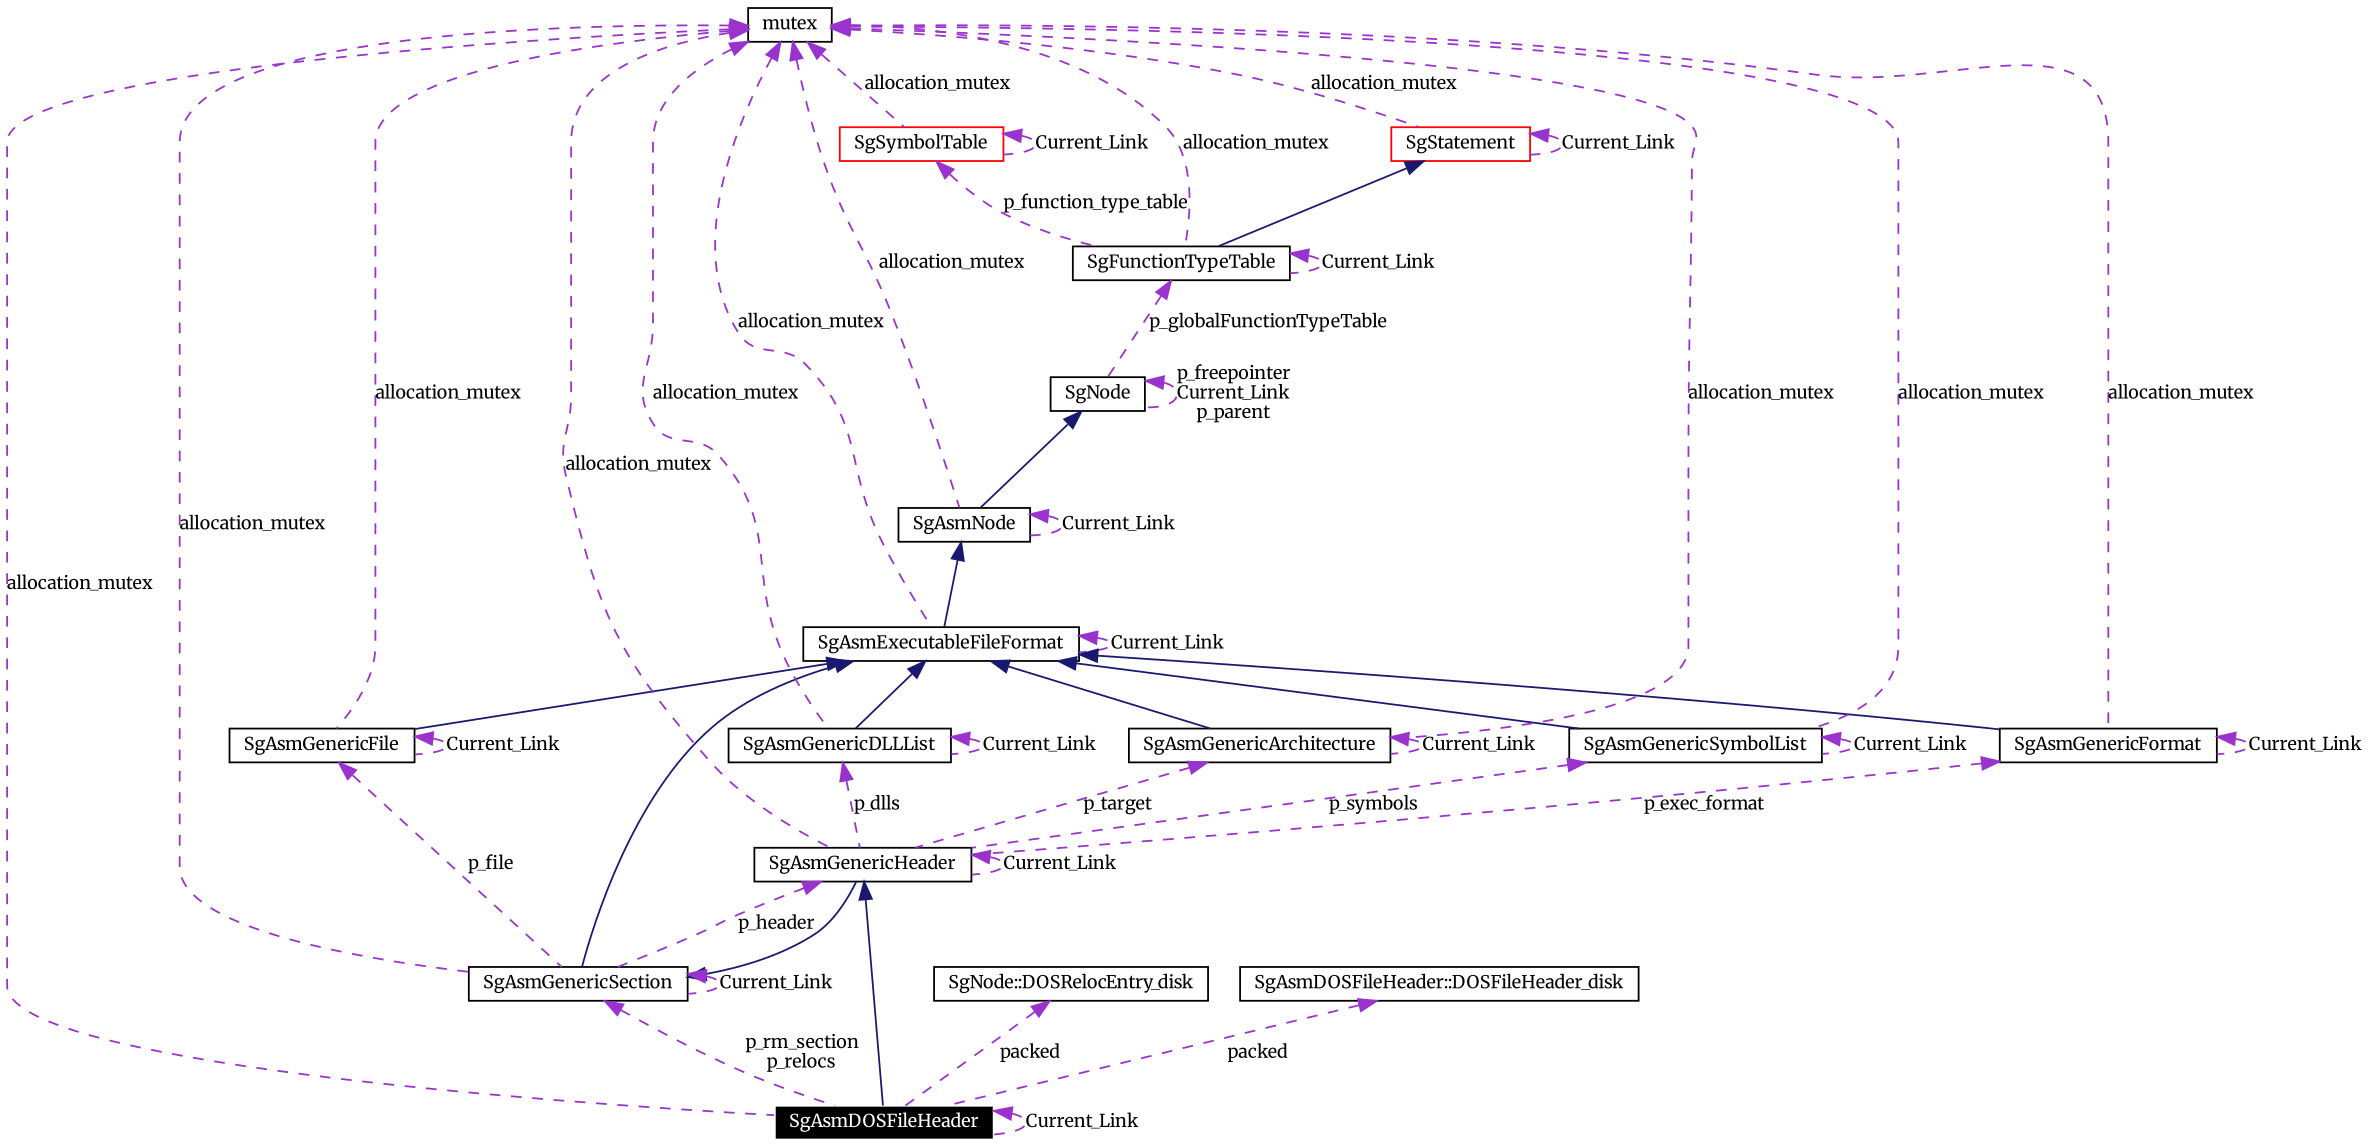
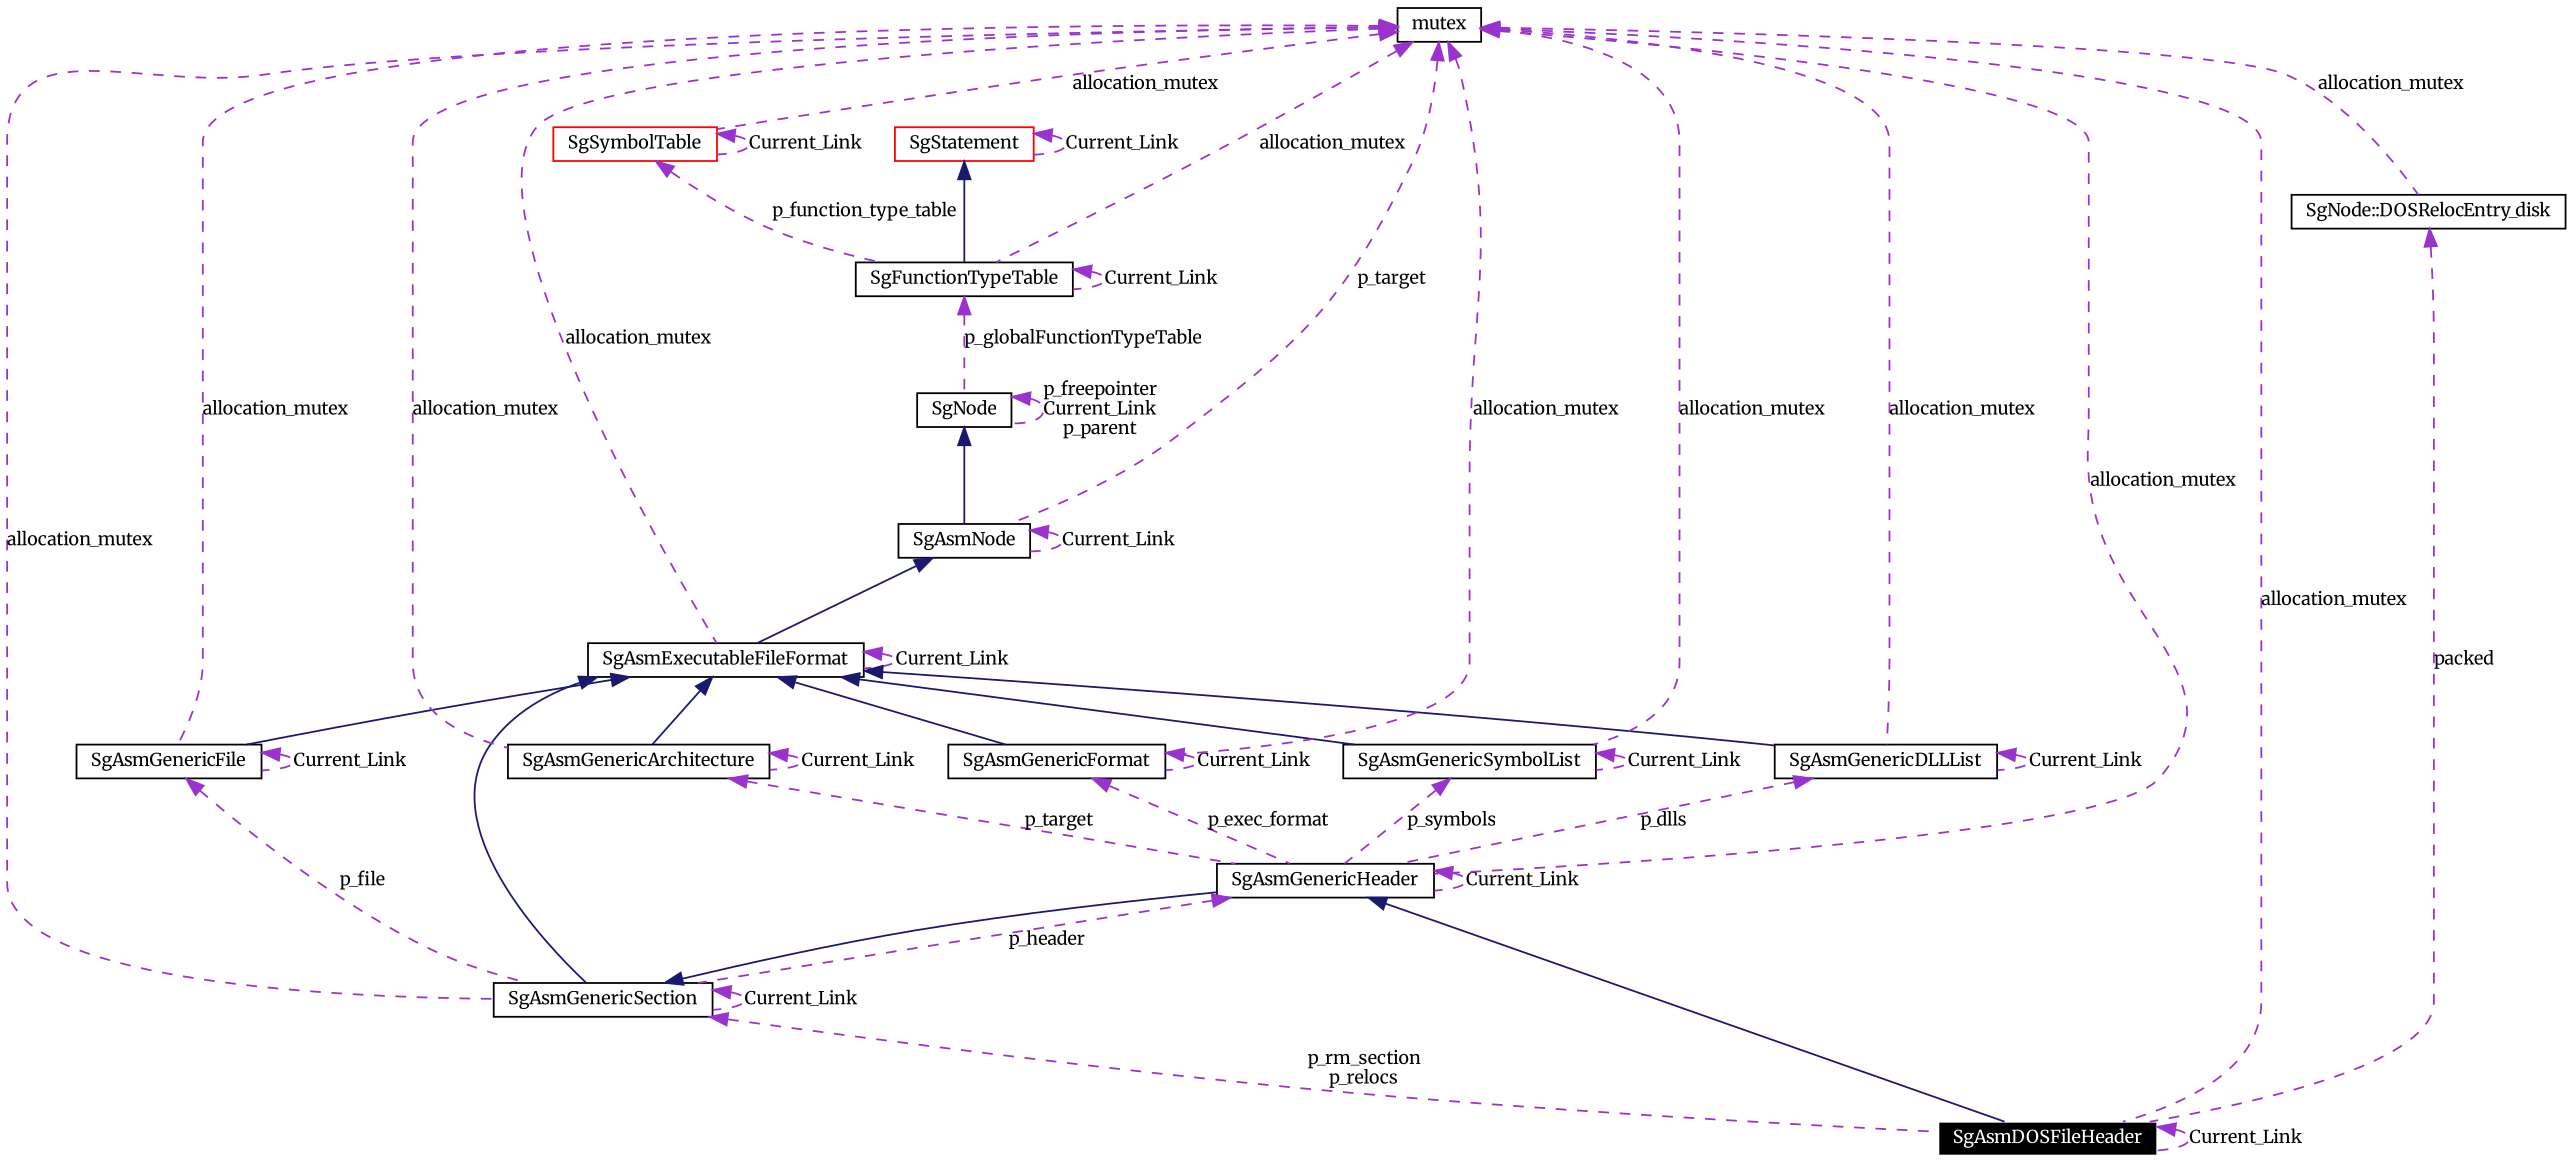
edge "SgStatement" -> "mutex": now "SgNode::DOSRelocEntry_disk" -> "mutex"
edge "SgAsmNode" -> "mutex": label "allocation_mutex" -> "p_target"
node "SgAsmDOSFileHeader::DOSFileHeader_disk": removed
